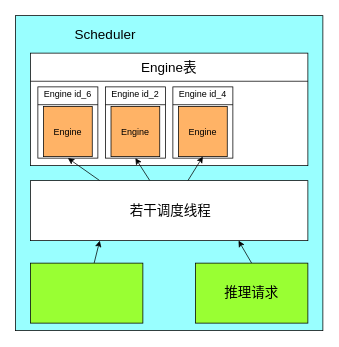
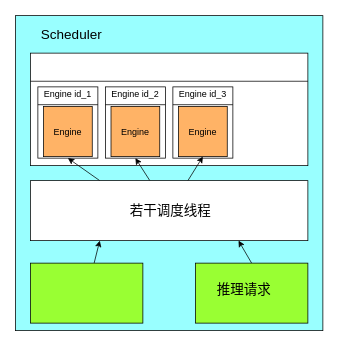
node "Scheduler": moved (105, 34) -> (72, 34)
node "Engine表": removed
node "Engine id_6": label "Engine id_6" -> "Engine id_1"
node "Engine id_4": label "Engine id_4" -> "Engine id_3"
node "推理请求": moved (252, 293) -> (244, 289)
